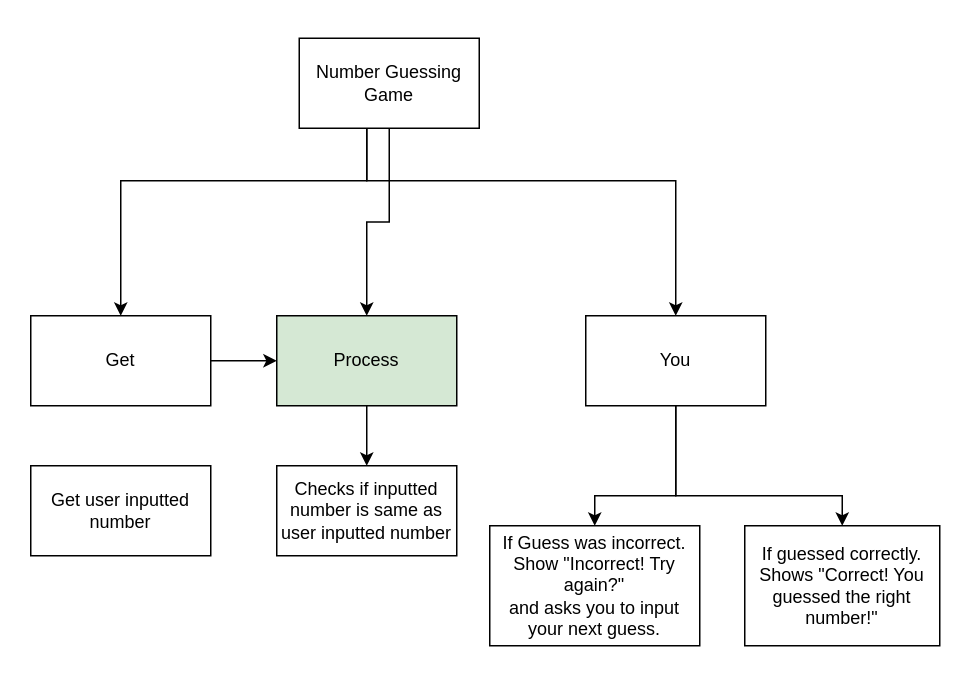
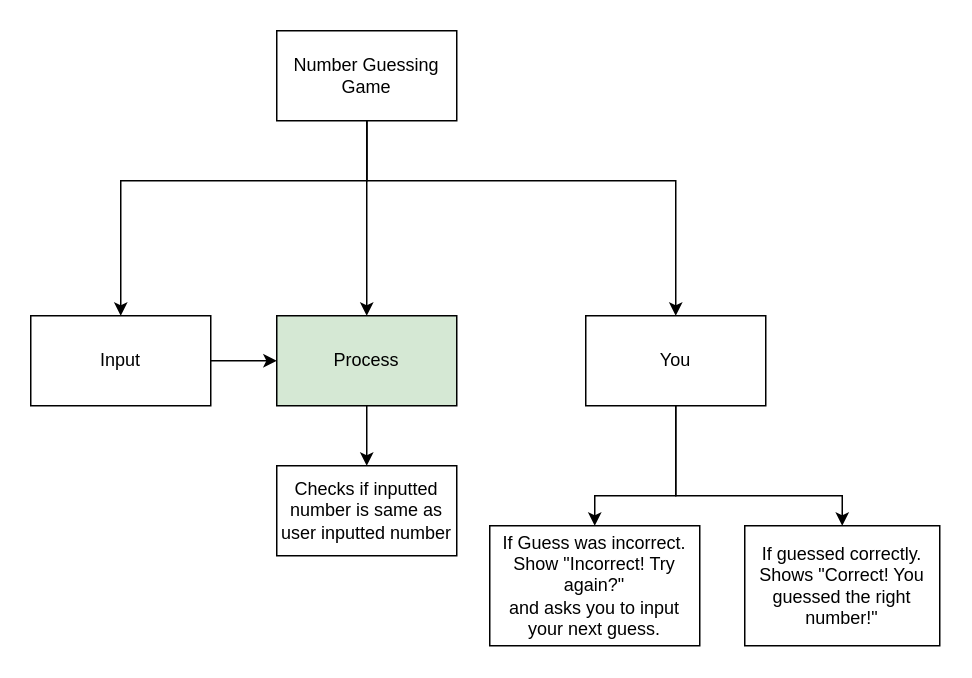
node "Number Guessing Game": moved (389, 83) -> (367, 76)
node "Get": label "Get" -> "Input"
node "Get user inputted number": removed
